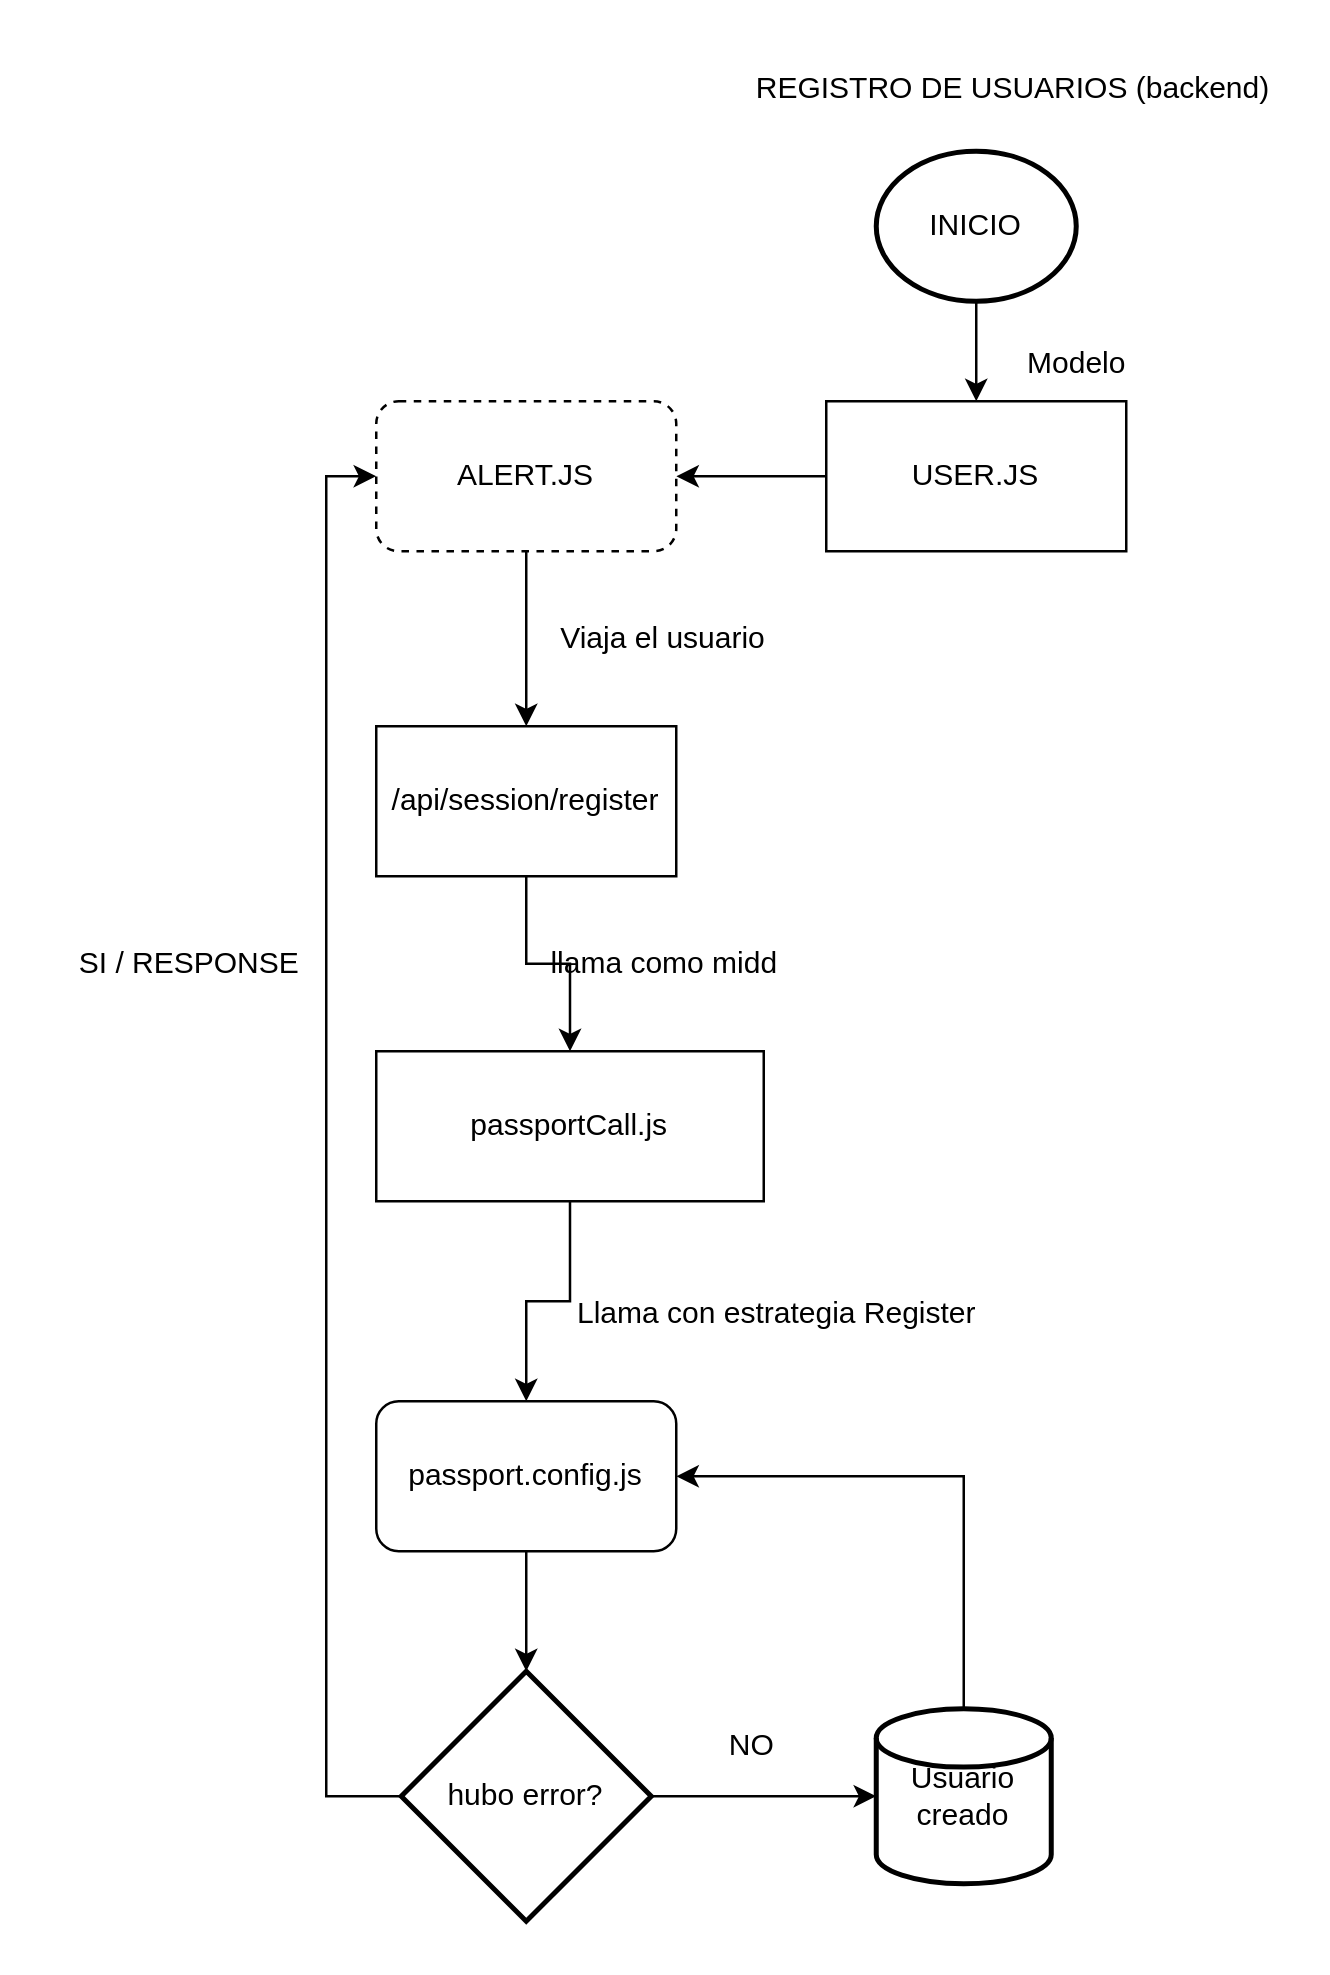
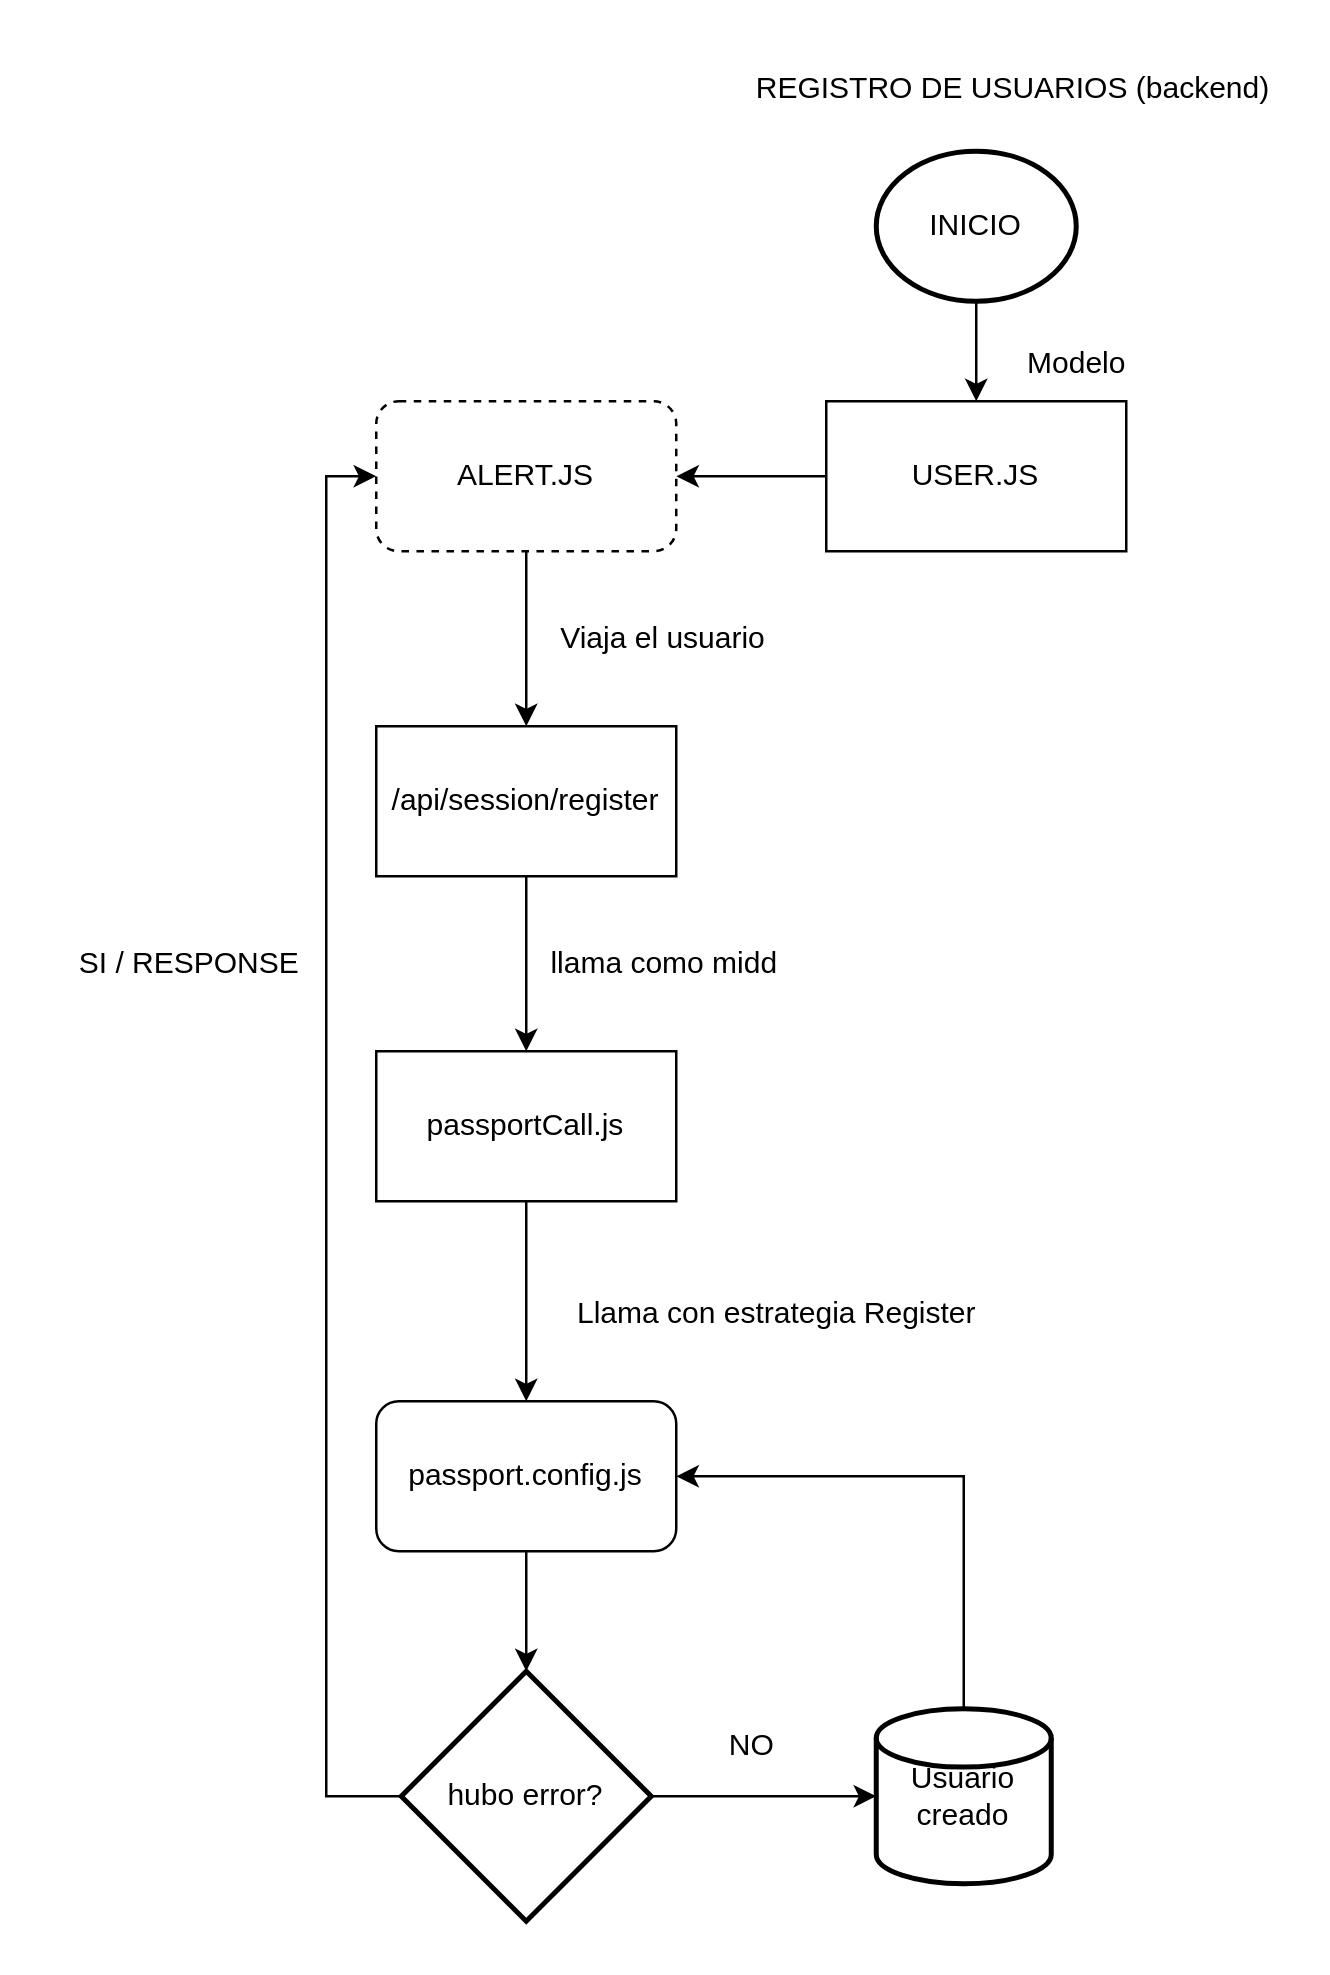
node "passportCall.js": size 388x150 -> 300x150
